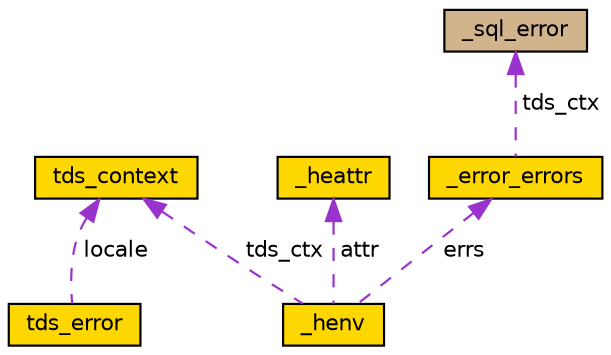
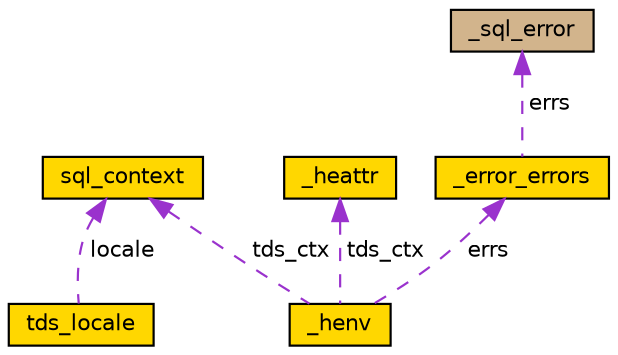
edge "_error_errors" -> "_sql_error": label " tds_ctx" -> " errs"
node "tds_context": label "tds_context" -> "sql_context"
edge "_henv" -> "_heattr": label " attr" -> " tds_ctx"
node "tds_error": label "tds_error" -> "tds_locale"
